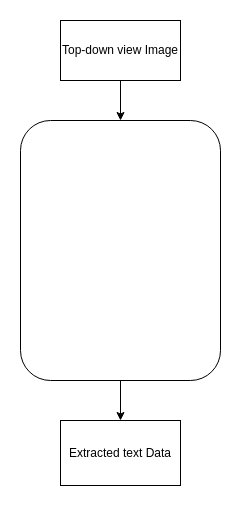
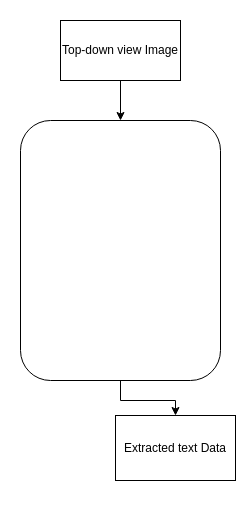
node "Extracted text Data": moved (121, 453) -> (176, 448)
